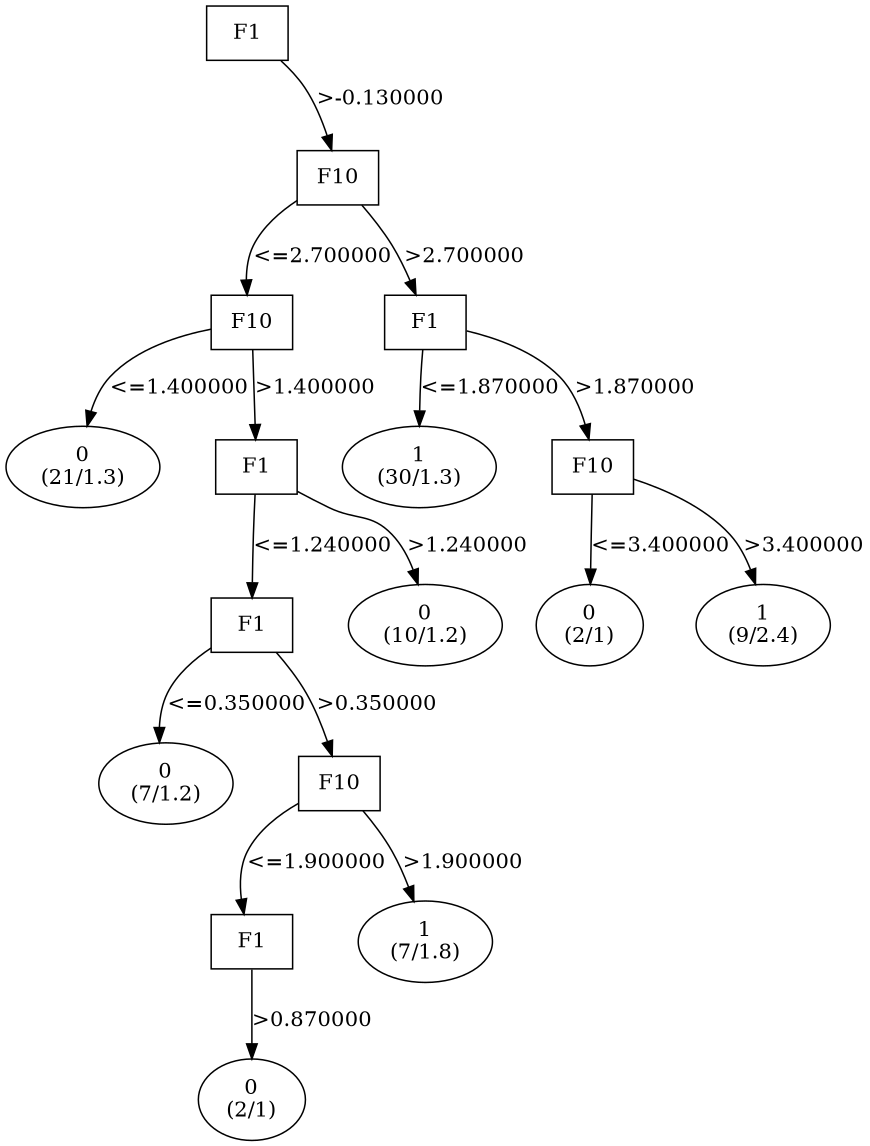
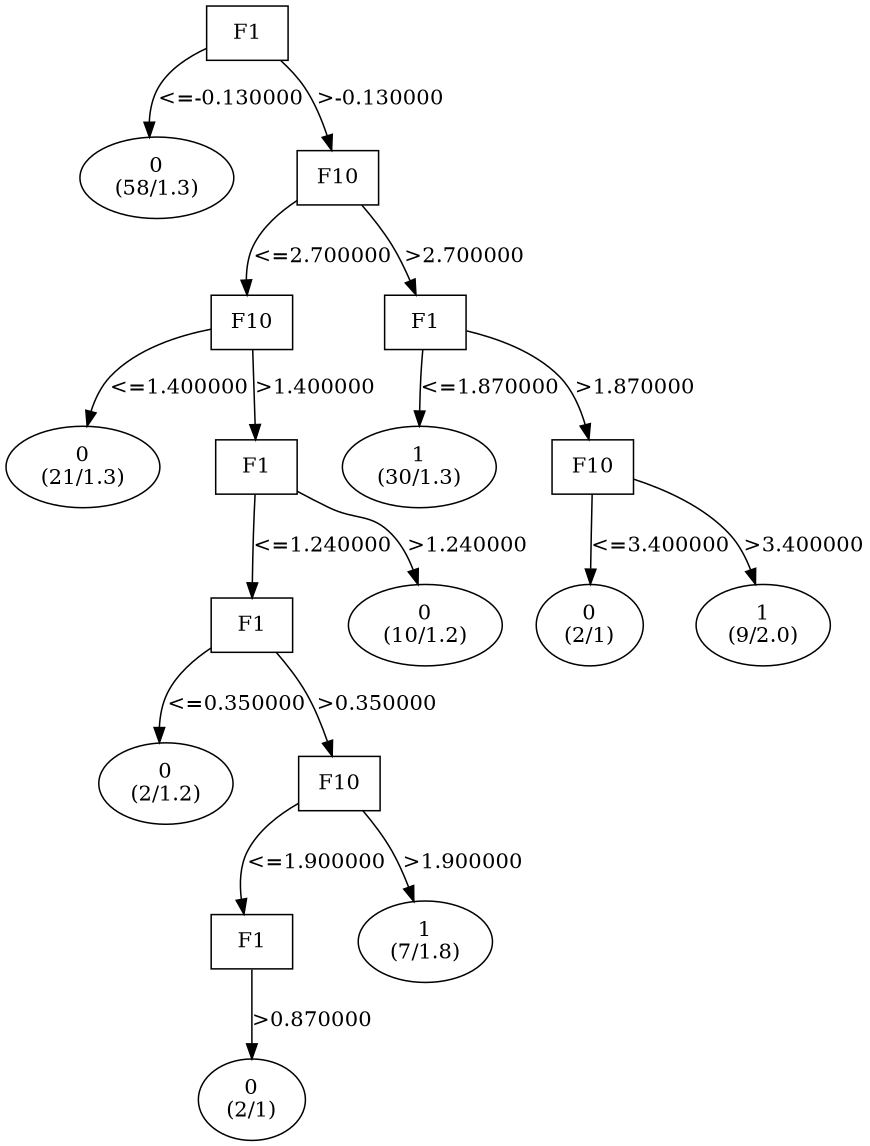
node "0 (58/1.3)": added
node "1 (9/2.4)": label "1 (9/2.4)" -> "1 (9/2.0)"
node "0 (7/1.2)": label "0 (7/1.2)" -> "0 (2/1.2)"
